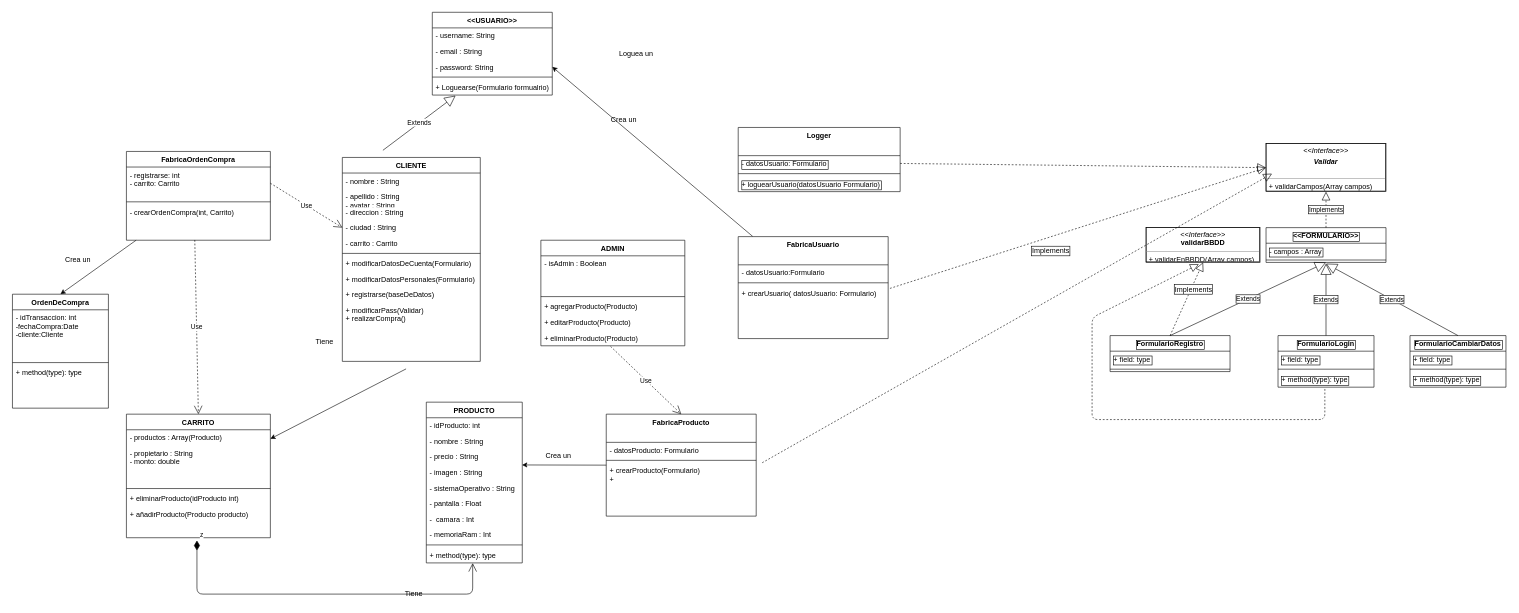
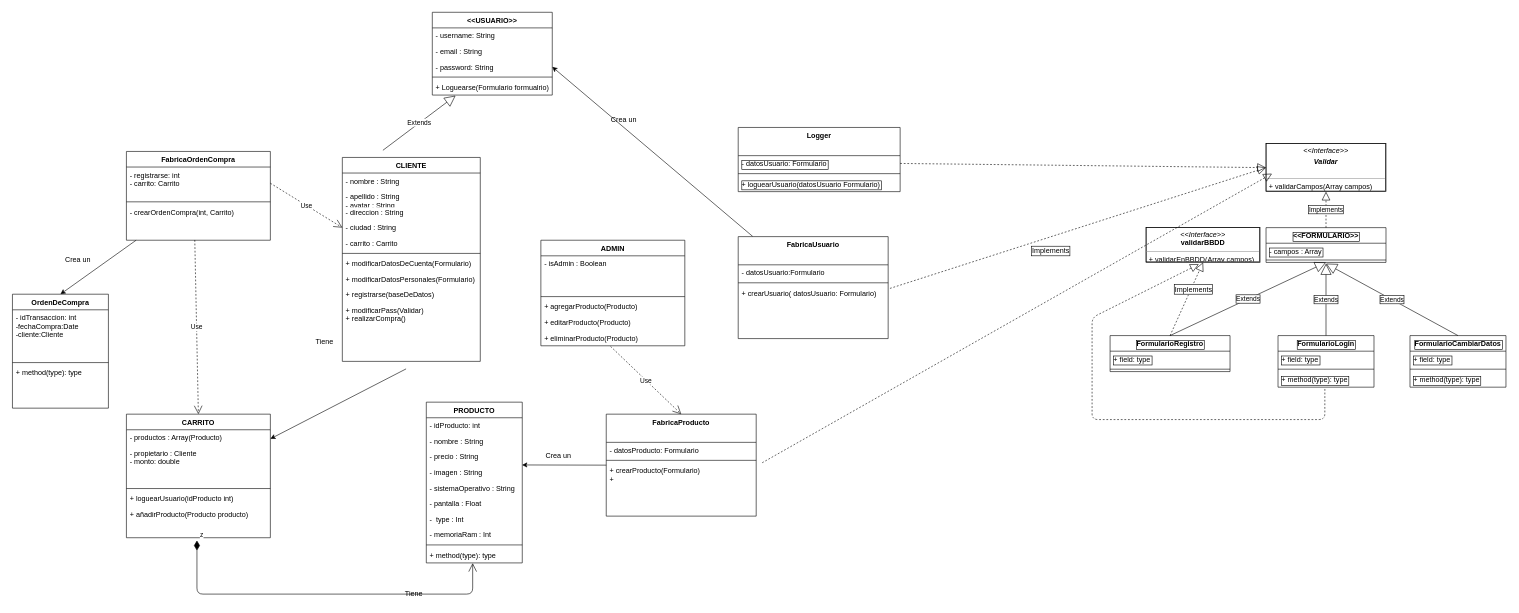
node "Loguea un": removed
node "- propietario : String - monto: double": label "- propietario : String - monto: double" -> "- propietario : Cliente - monto: double"
node "+ eliminarProducto(idProducto int)": label "+ eliminarProducto(idProducto int)" -> "+ loguearUsuario(idProducto int)"
node "- camara : Int": label "- camara : Int" -> "- type : Int"
